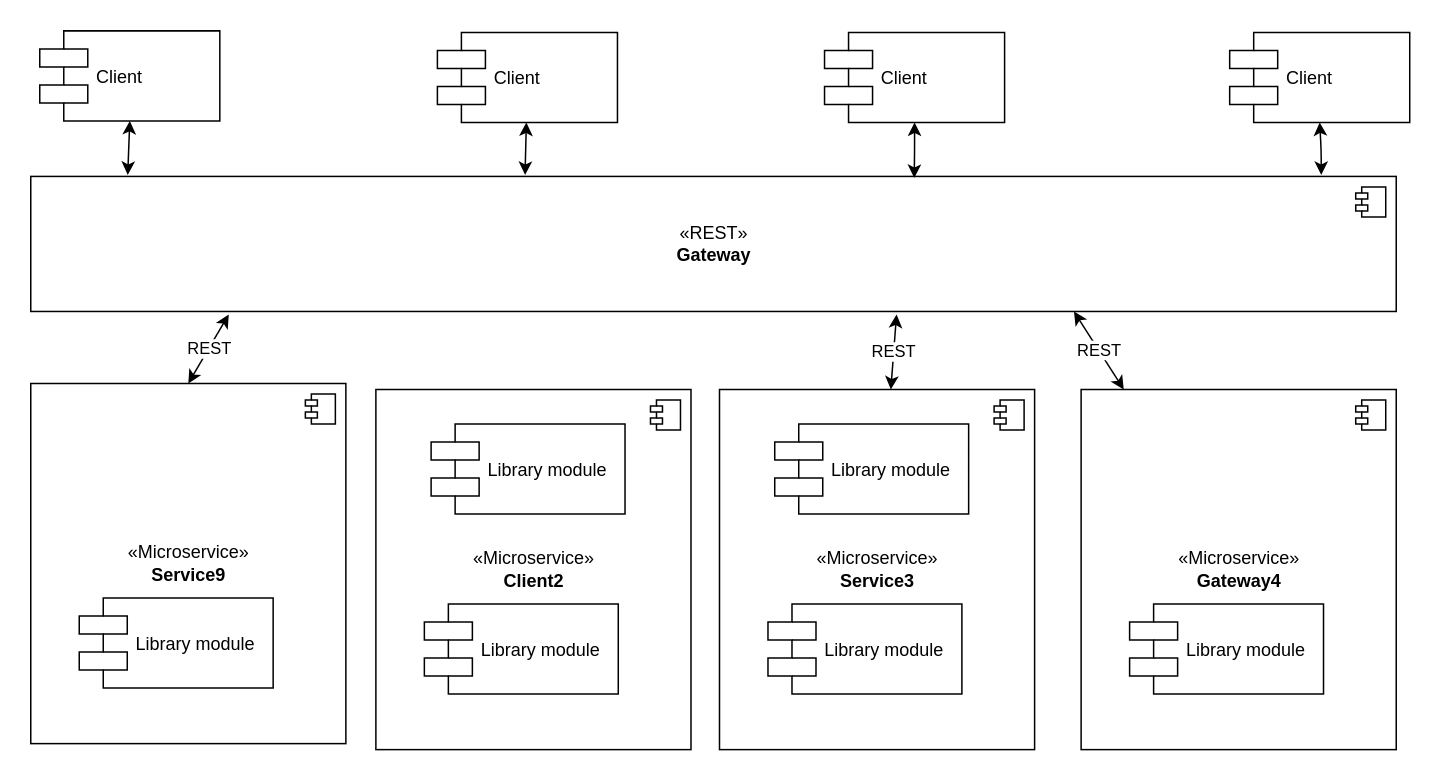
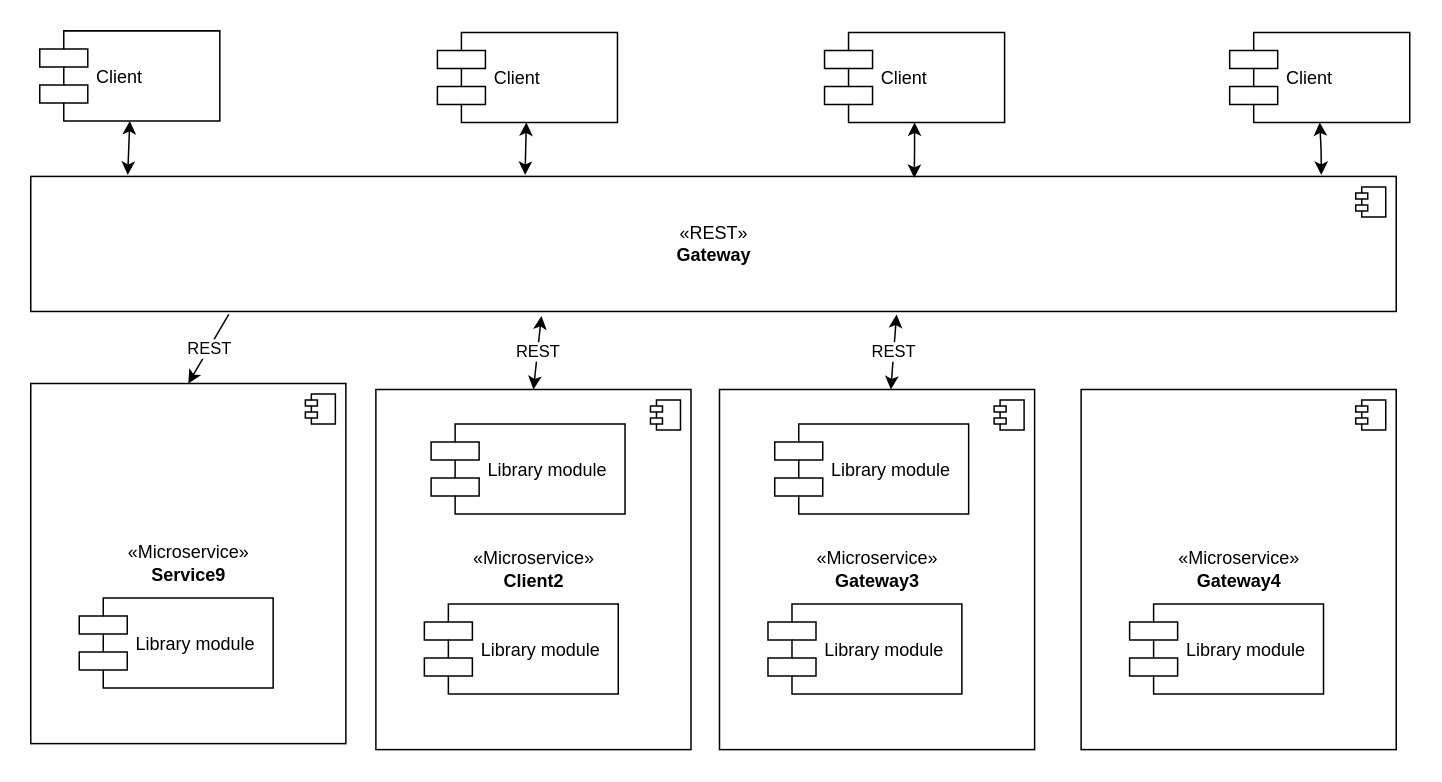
edge "«REST» Gateway" -- "«Microservice» Service9": arrowhead classic -> none
edge "«REST» Gateway" -- "«Microservice» Gateway4": removed, label "REST"
edge "«REST» Gateway" -- "«Microservice» Client2": added, label "REST"
node "«Microservice» Service3": label "«Microservice» Service3" -> "«Microservice» Gateway3"
